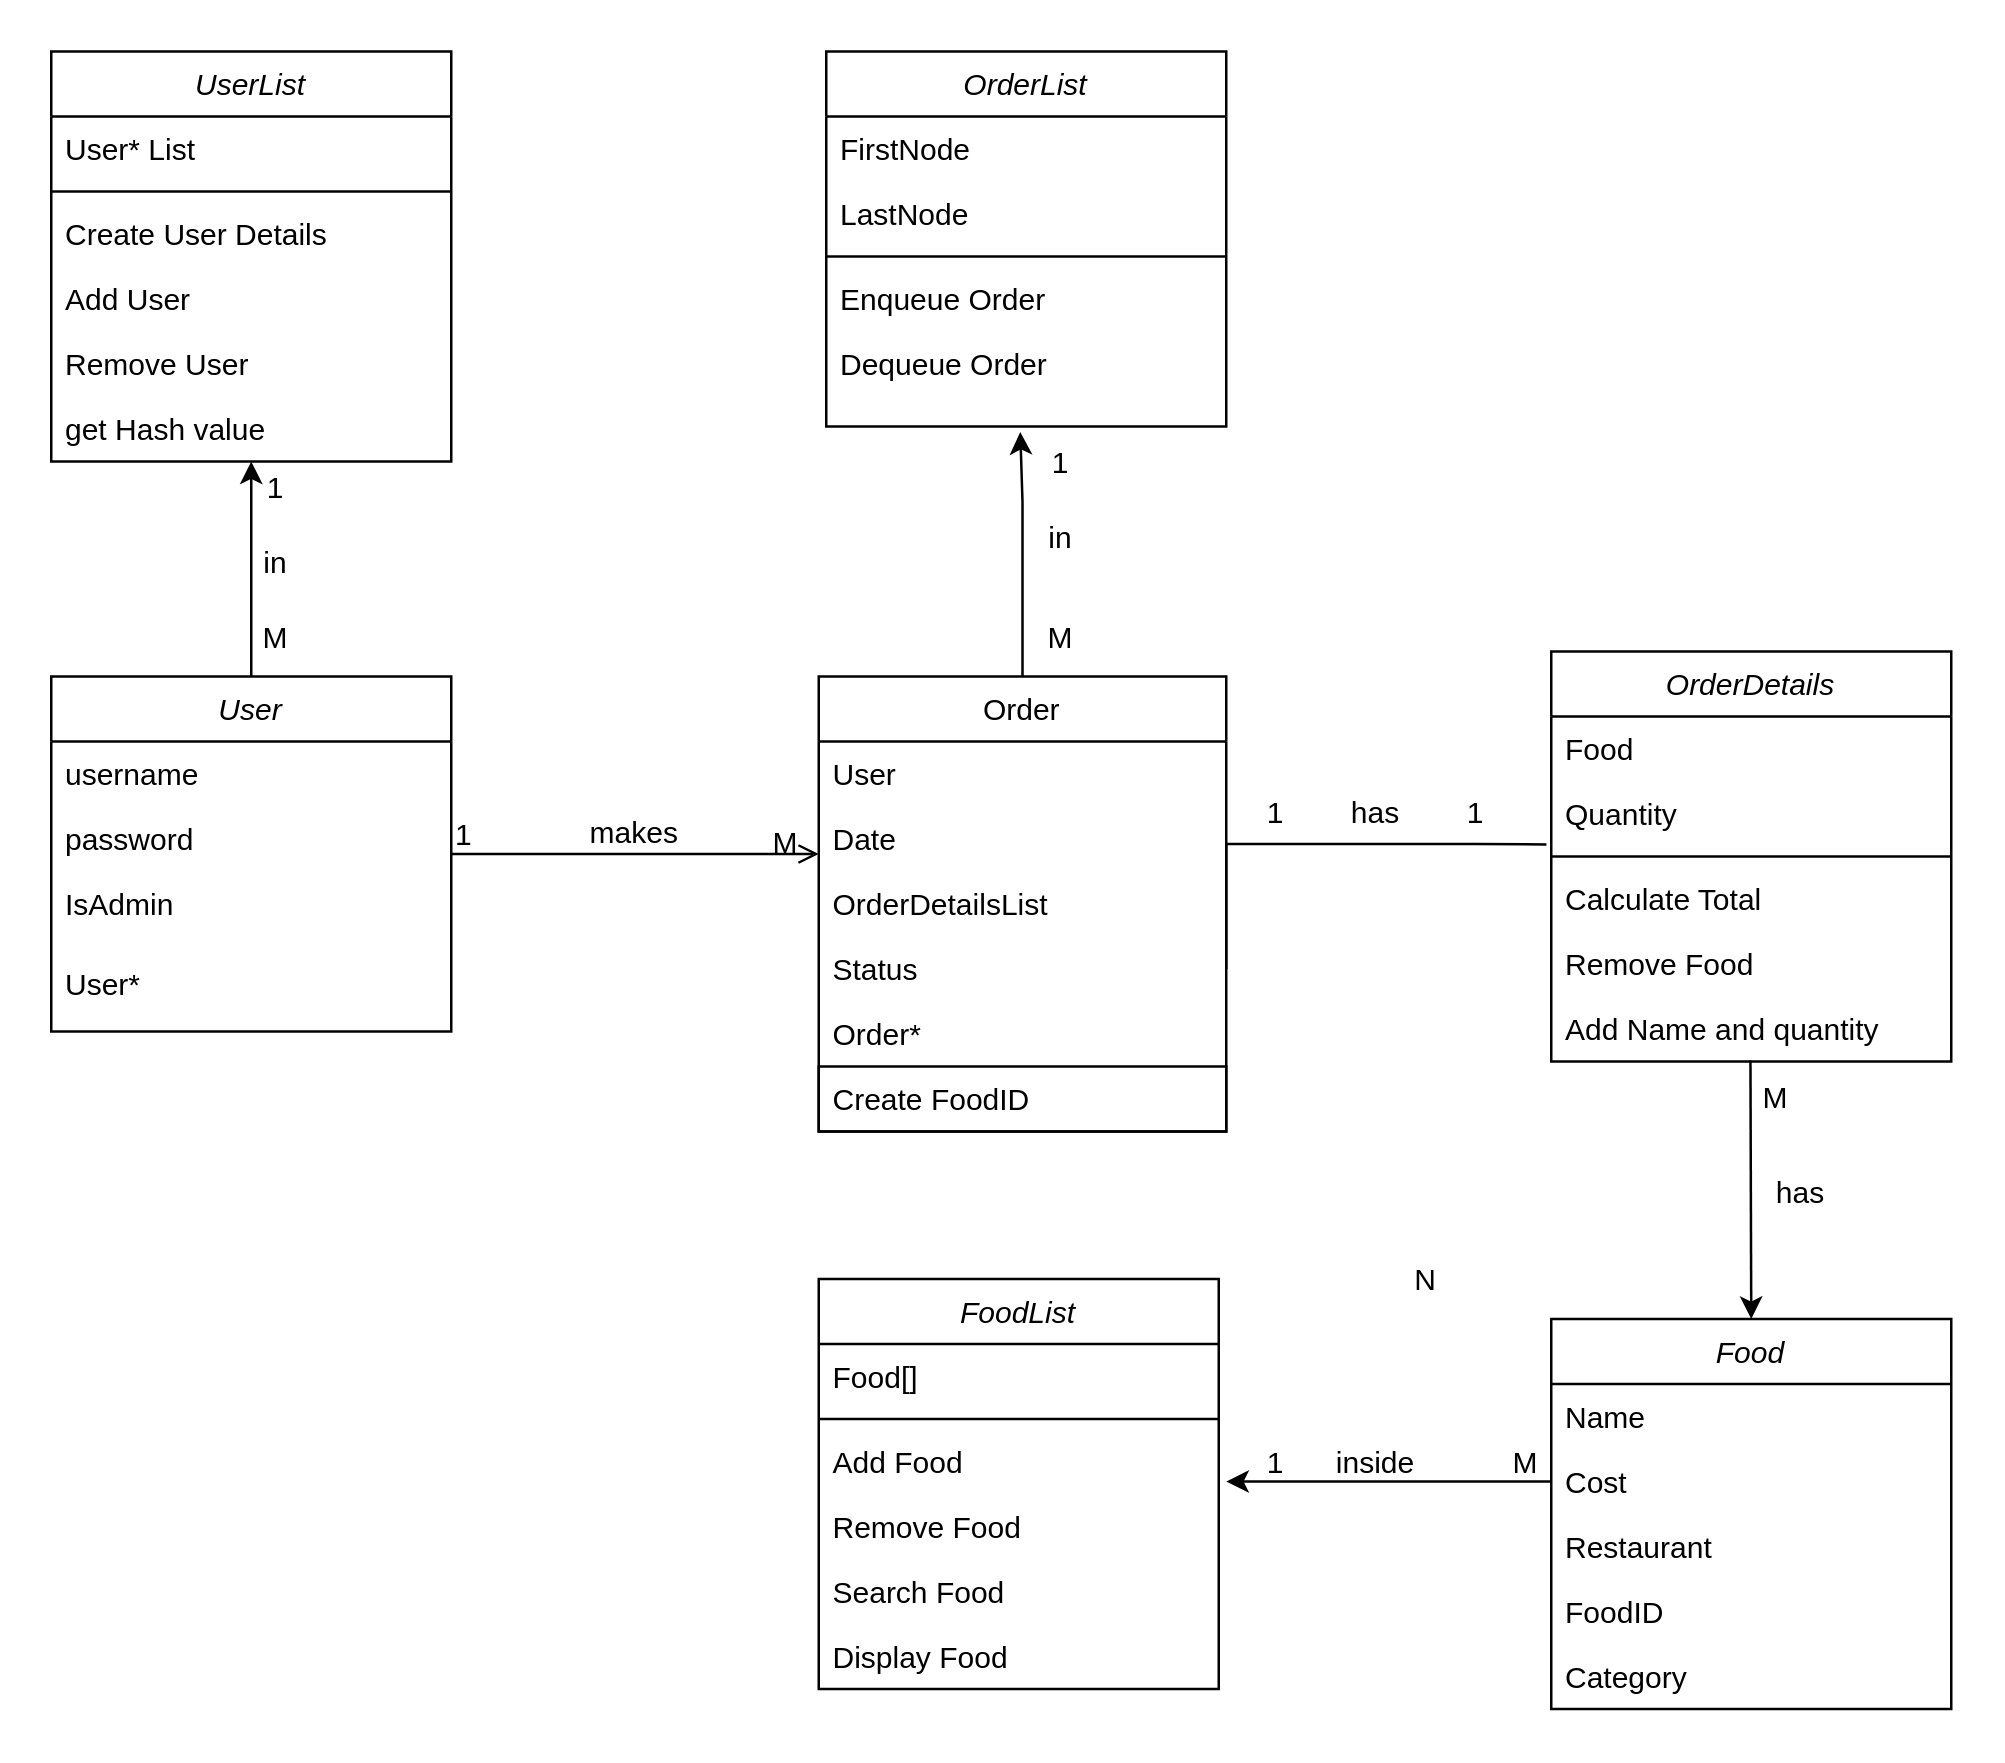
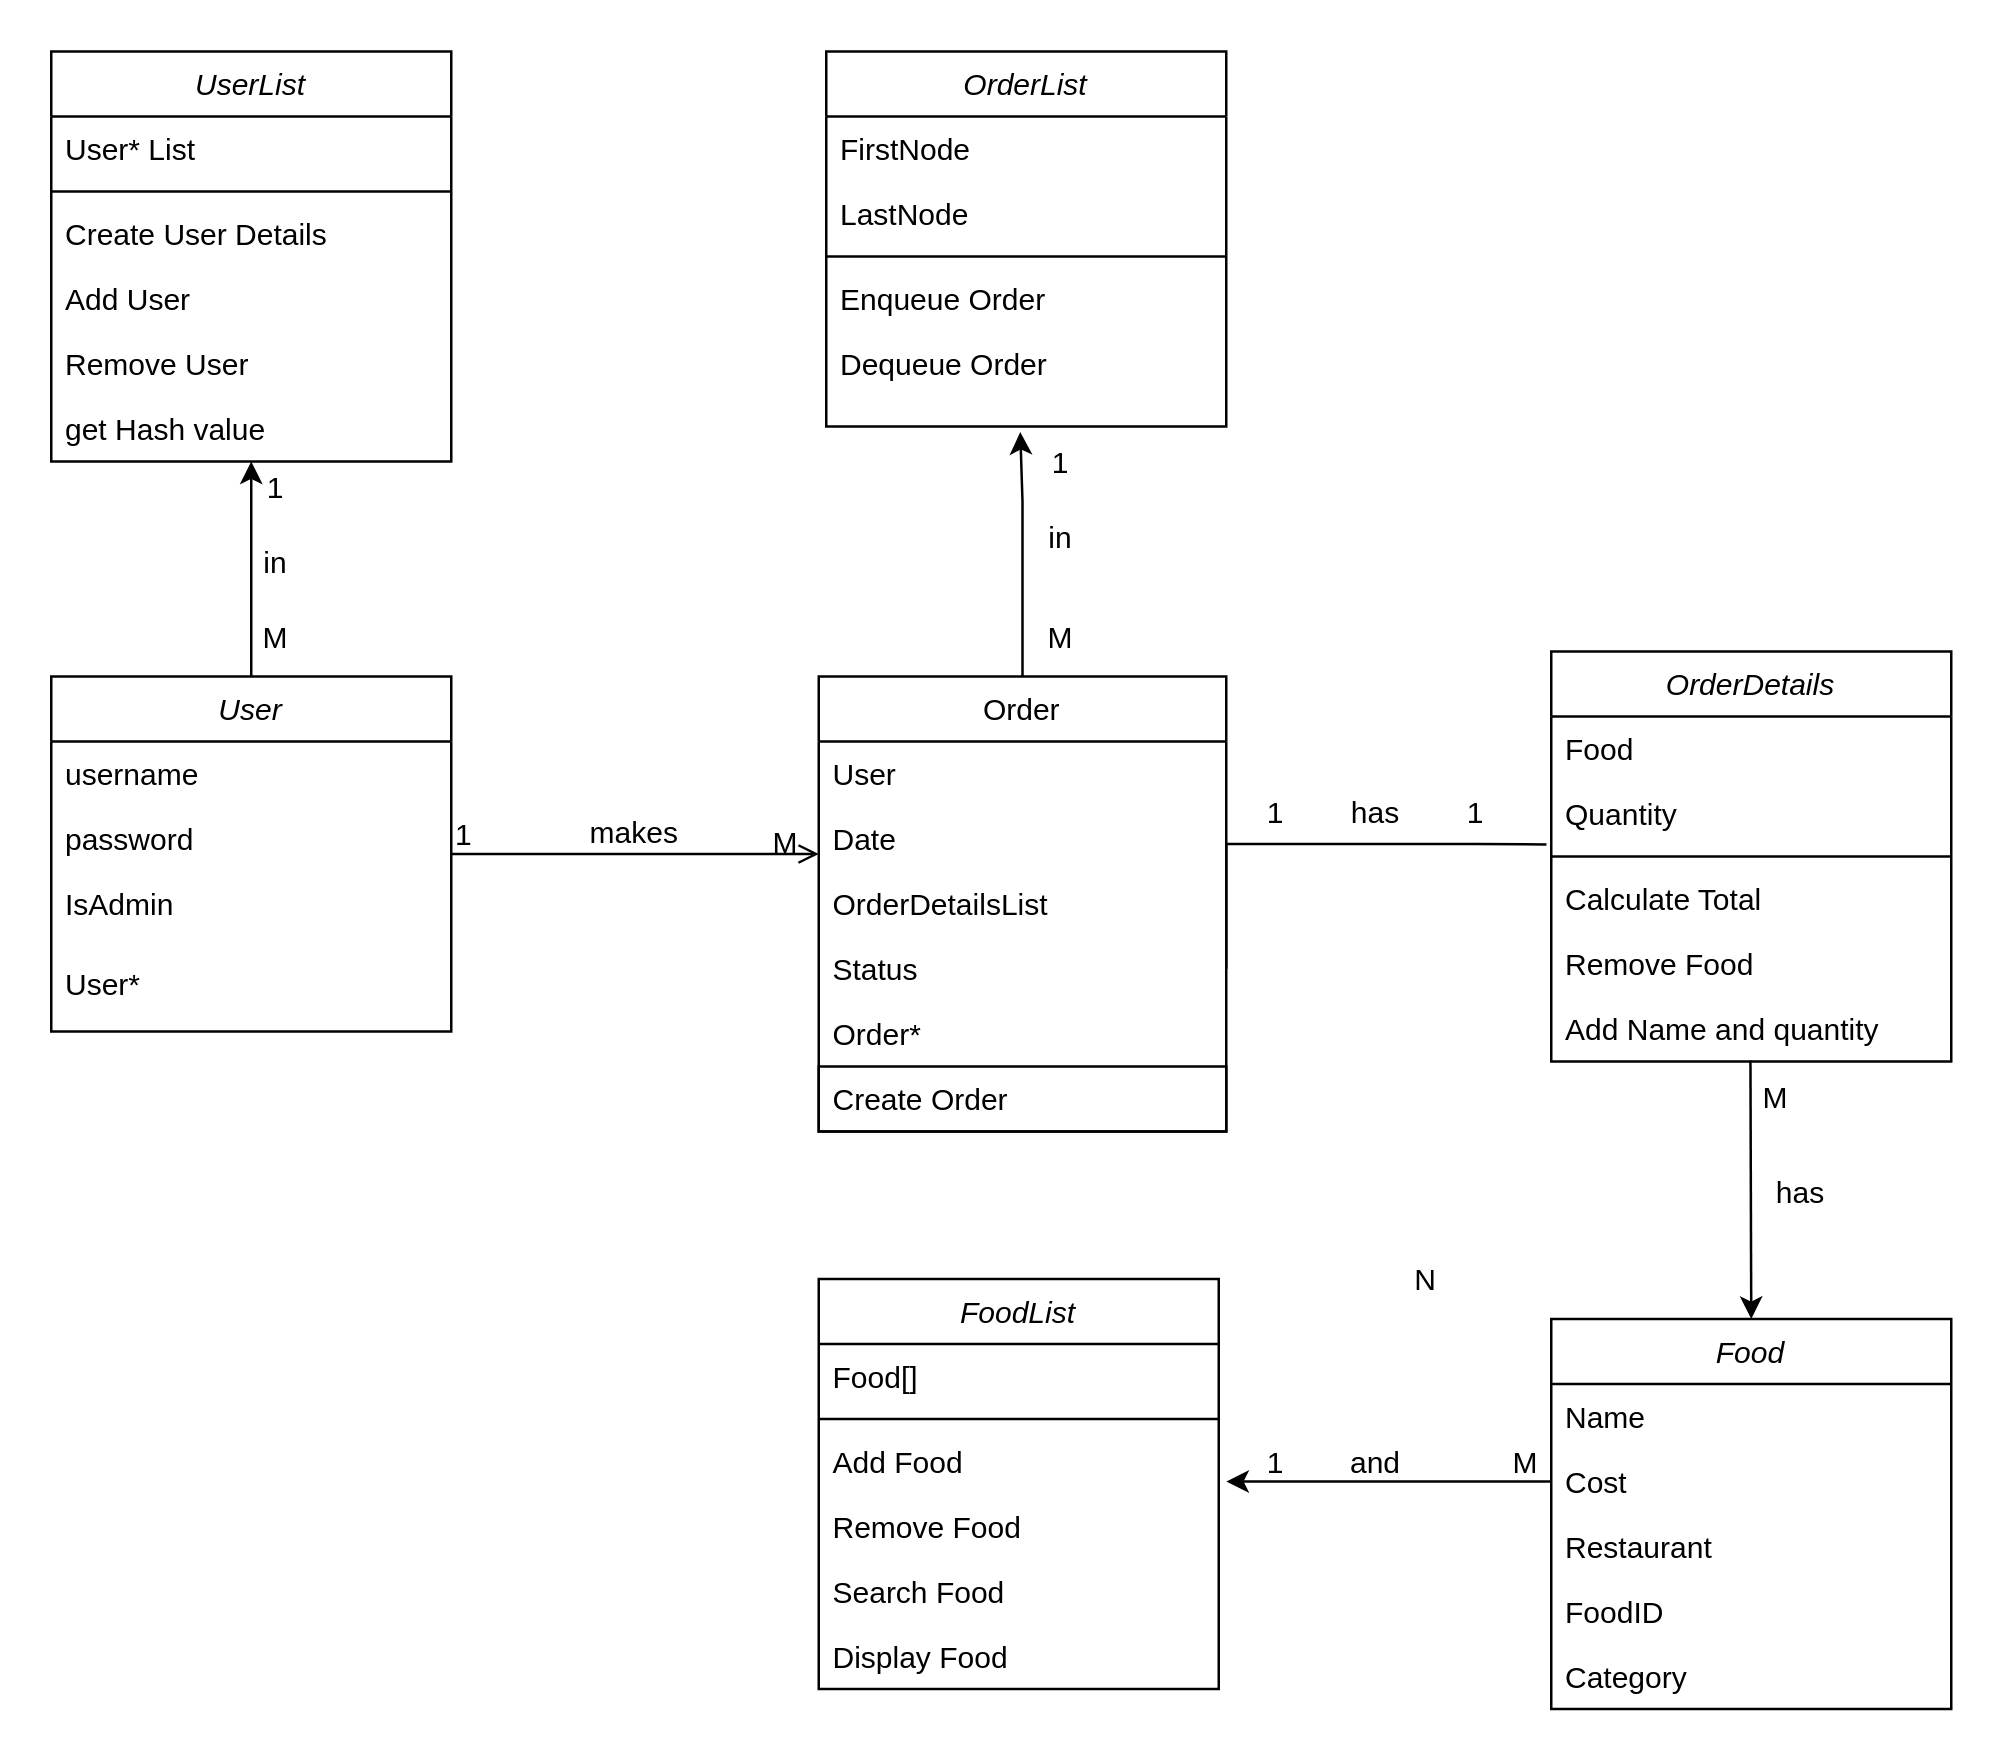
node "Create FoodID": label "Create FoodID" -> "Create Order"
node "inside": label "inside" -> "and"
